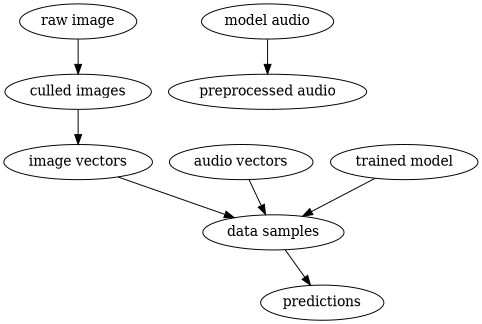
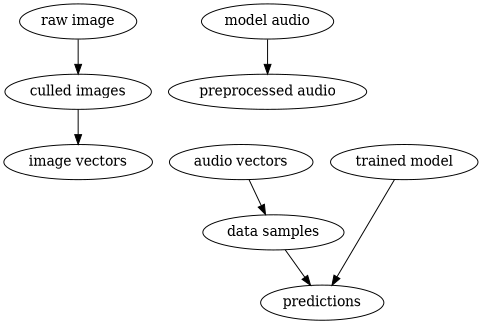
edge "trained model" -> "data samples": now "trained model" -> "predictions"
edge "image vectors" -> "data samples": removed
